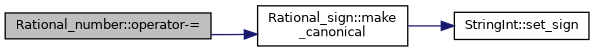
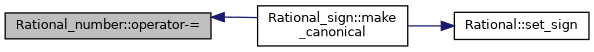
node "StringInt::set_sign": label "StringInt::set_sign" -> "Rational::set_sign"
edge "Rational_number::operator-=" -> "Rational_sign::make _canonical": reversed
